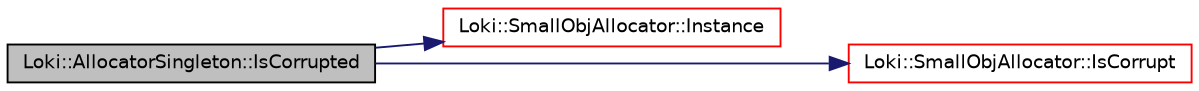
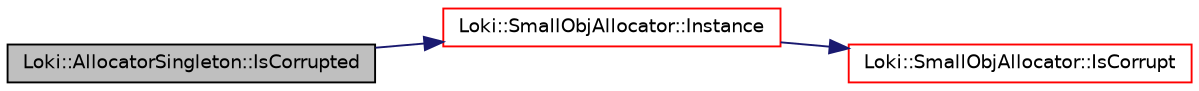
edge "Loki::AllocatorSingleton::IsCorrupted" -> "Loki::SmallObjAllocator::IsCorrupt": now "Loki::SmallObjAllocator::Instance" -> "Loki::SmallObjAllocator::IsCorrupt"
